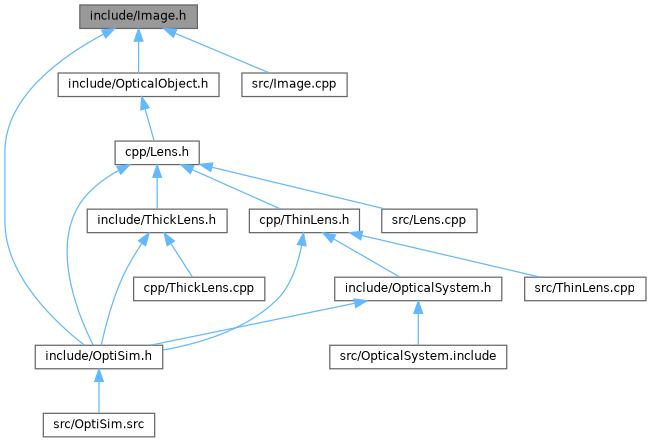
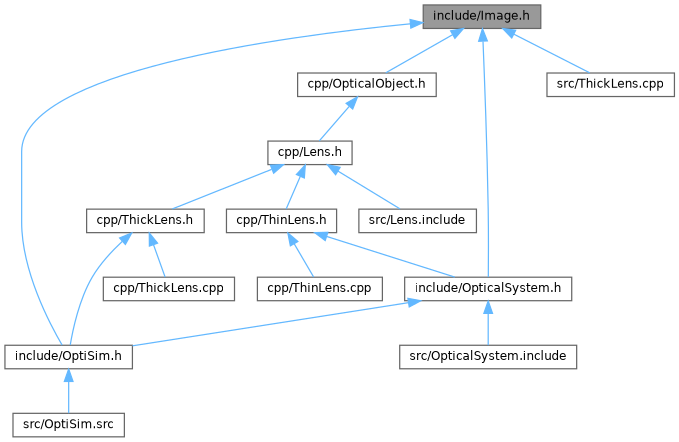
node "include/OpticalObject.h": label "include/OpticalObject.h" -> "cpp/OpticalObject.h"
node "src/Image.cpp": label "src/Image.cpp" -> "src/ThickLens.cpp"
edge "include/OpticalSystem.h" -> "include/Image.h": added
node "include/ThickLens.h": label "include/ThickLens.h" -> "cpp/ThickLens.h"
node "src/Lens.cpp": label "src/Lens.cpp" -> "src/Lens.include"
edge "include/OptiSim.h" -> "cpp/Lens.h": removed
node "src/ThinLens.cpp": label "src/ThinLens.cpp" -> "cpp/ThinLens.cpp"
edge "include/OptiSim.h" -> "cpp/ThinLens.h": removed
